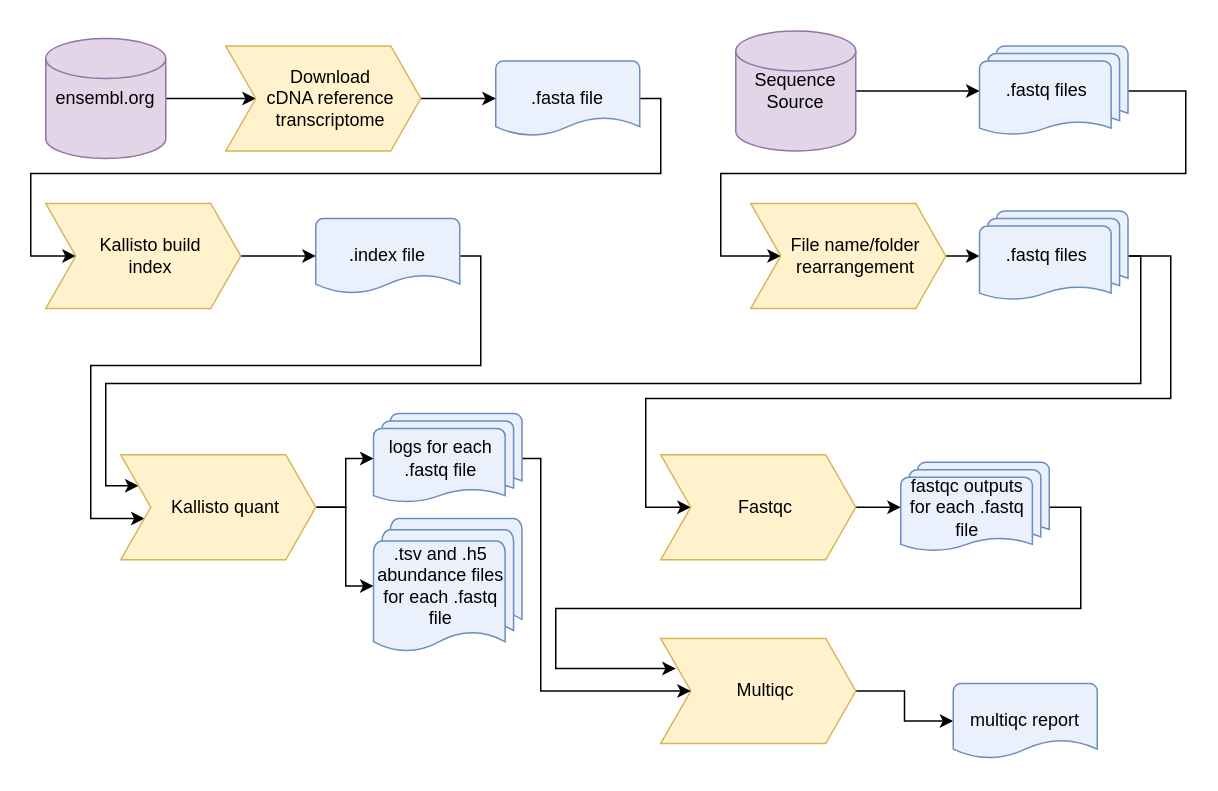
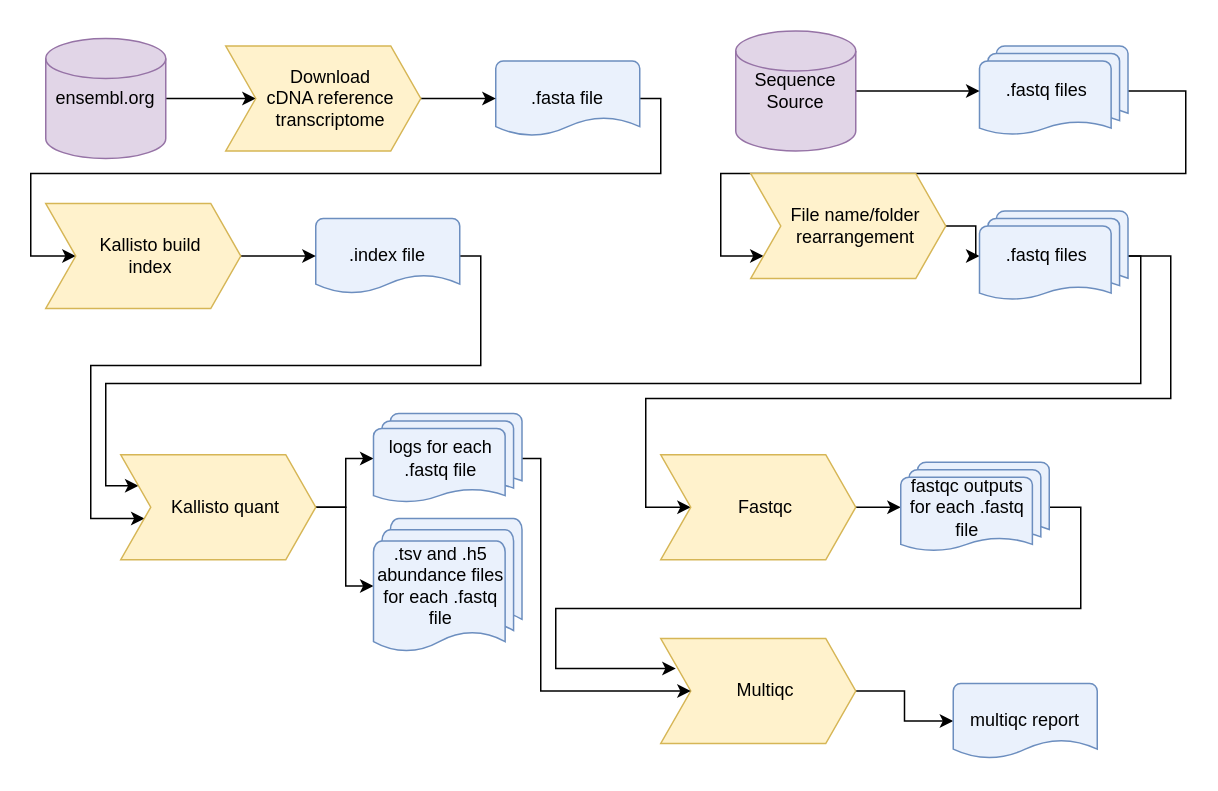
node "File name/folder rearrangement": moved (848, 256) -> (848, 226)
